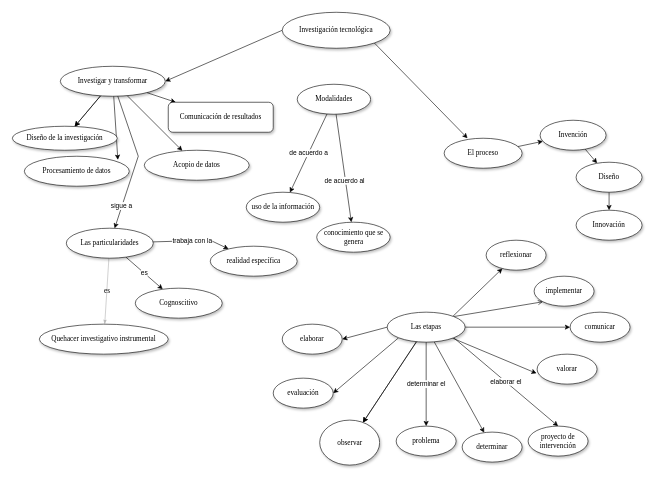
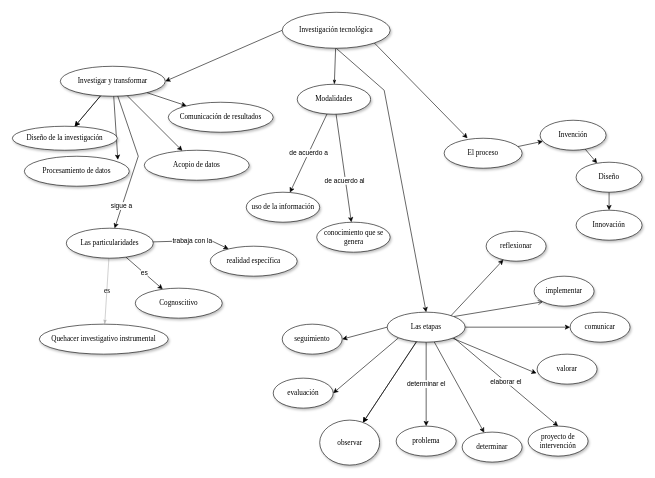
edge "Investigación tecnológica" -> "Modalidades": added
node "Comunicación de resultados": shape rounded rectangle -> ellipse
edge "Investigación tecnológica" -> "Las etapas": added
node "reflexionar": moved (516, 255) -> (516, 246)
node "elaborar": label "elaborar" -> "seguimiento"
